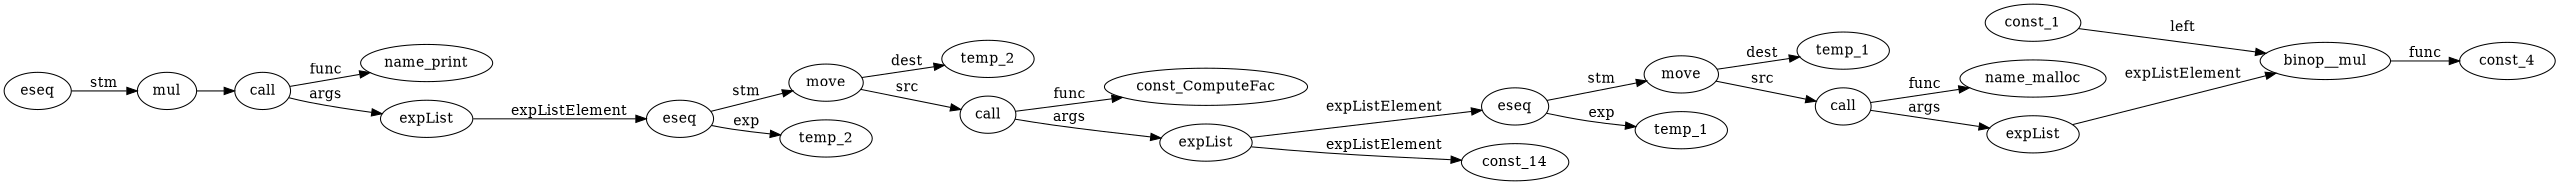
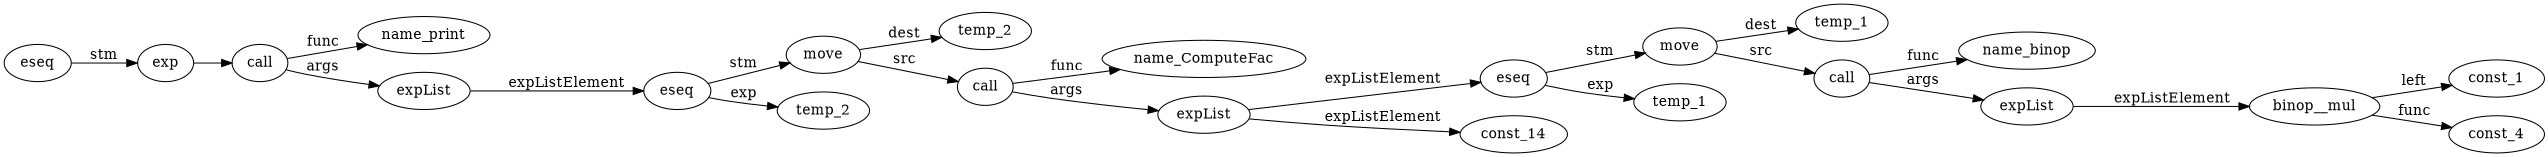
edge "const_1" -> "binop__mul": reversed
node "name_malloc": label "name_malloc" -> "name_binop"
node "const_ComputeFac": label "const_ComputeFac" -> "name_ComputeFac"
node "mul": label "mul" -> "exp"
